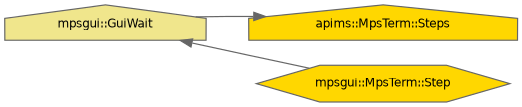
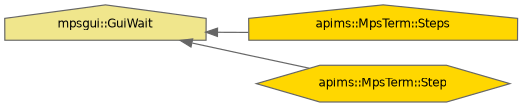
edge "mpsgui::GuiWait" -> "apims::MpsTerm::Steps": reversed
node "mpsgui::MpsTerm::Step": label "mpsgui::MpsTerm::Step" -> "apims::MpsTerm::Step"
